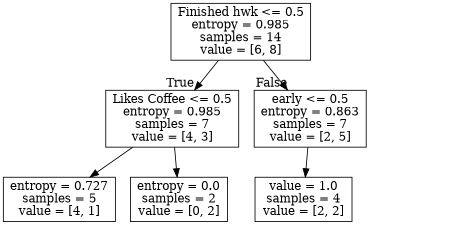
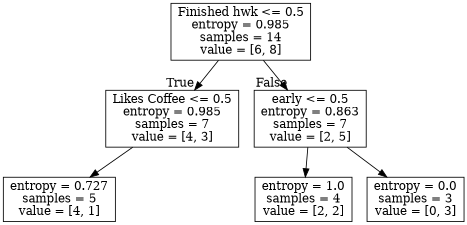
node "entropy = 0.0 samples = 2 value = [0, 2]": removed
node "value = 1.0 samples = 4 value = [2, 2]": label "value = 1.0 samples = 4 value = [2, 2]" -> "entropy = 1.0 samples = 4 value = [2, 2]"
node "entropy = 0.0 samples = 3 value = [0, 3]": added
